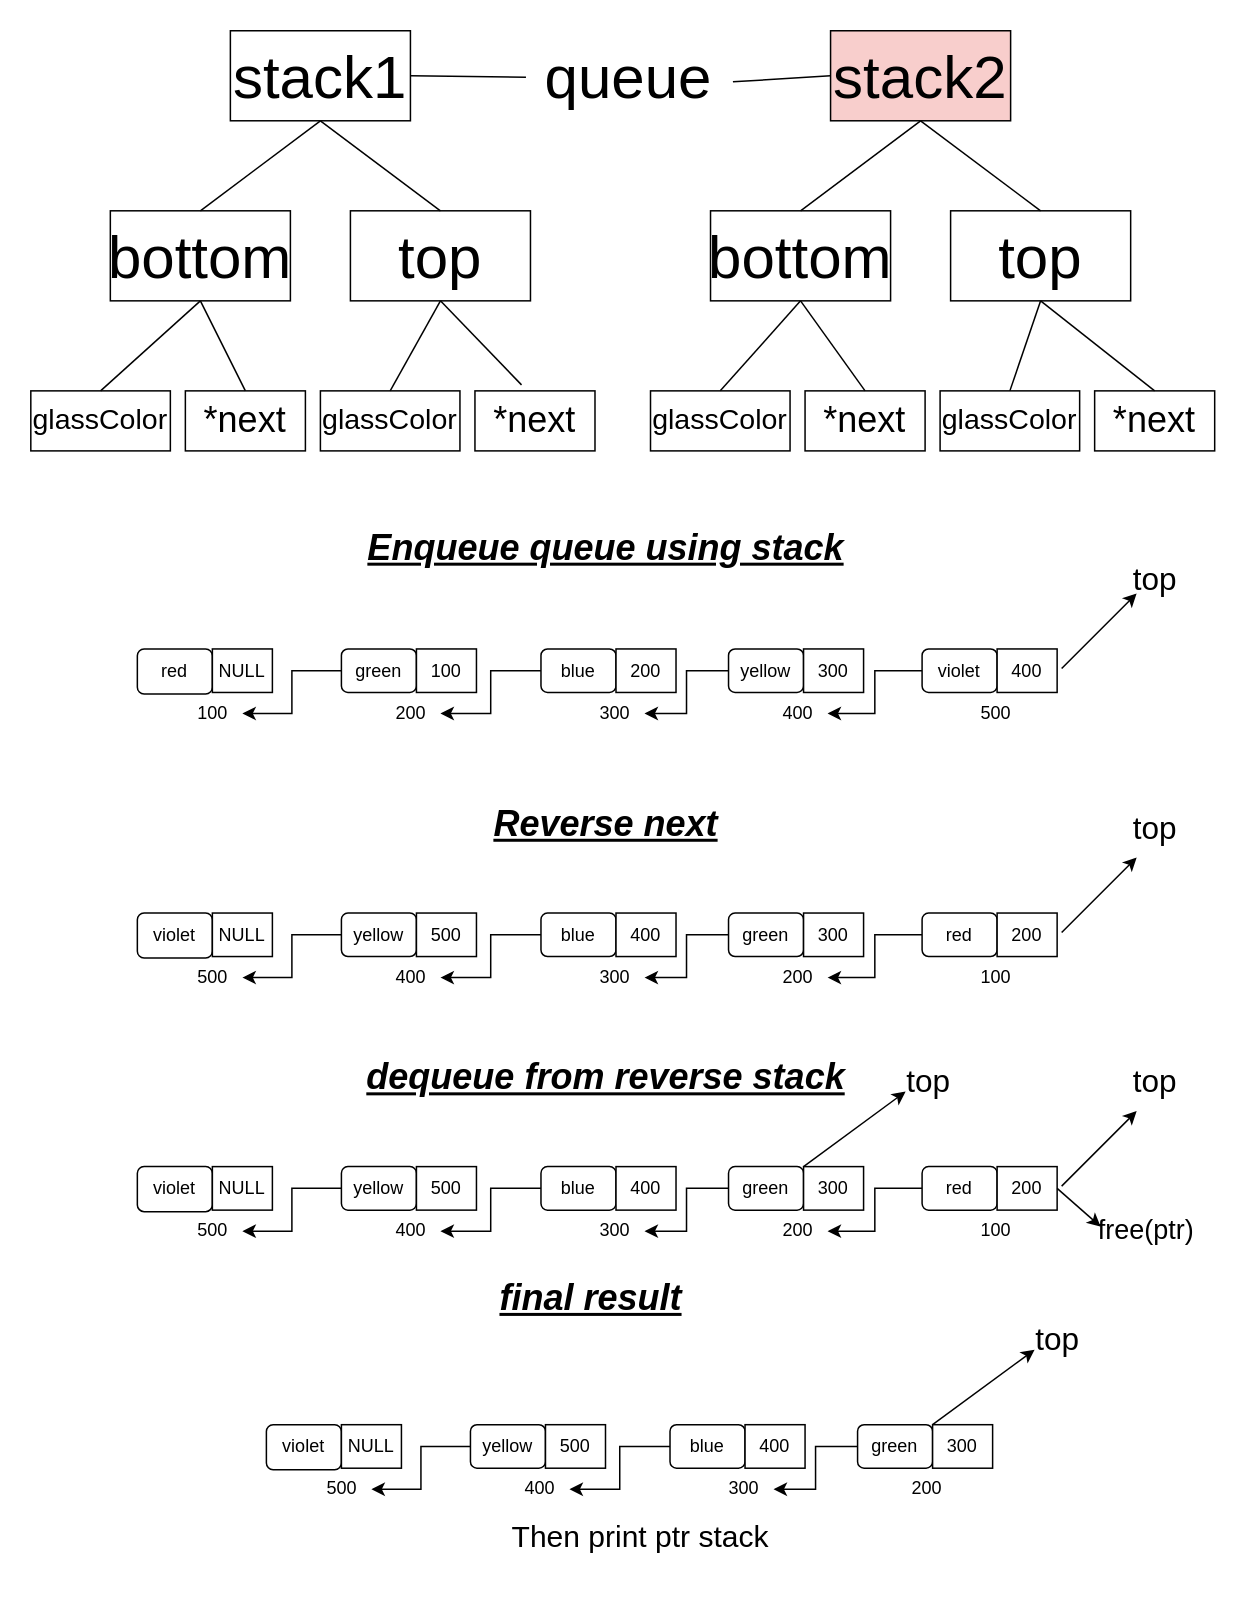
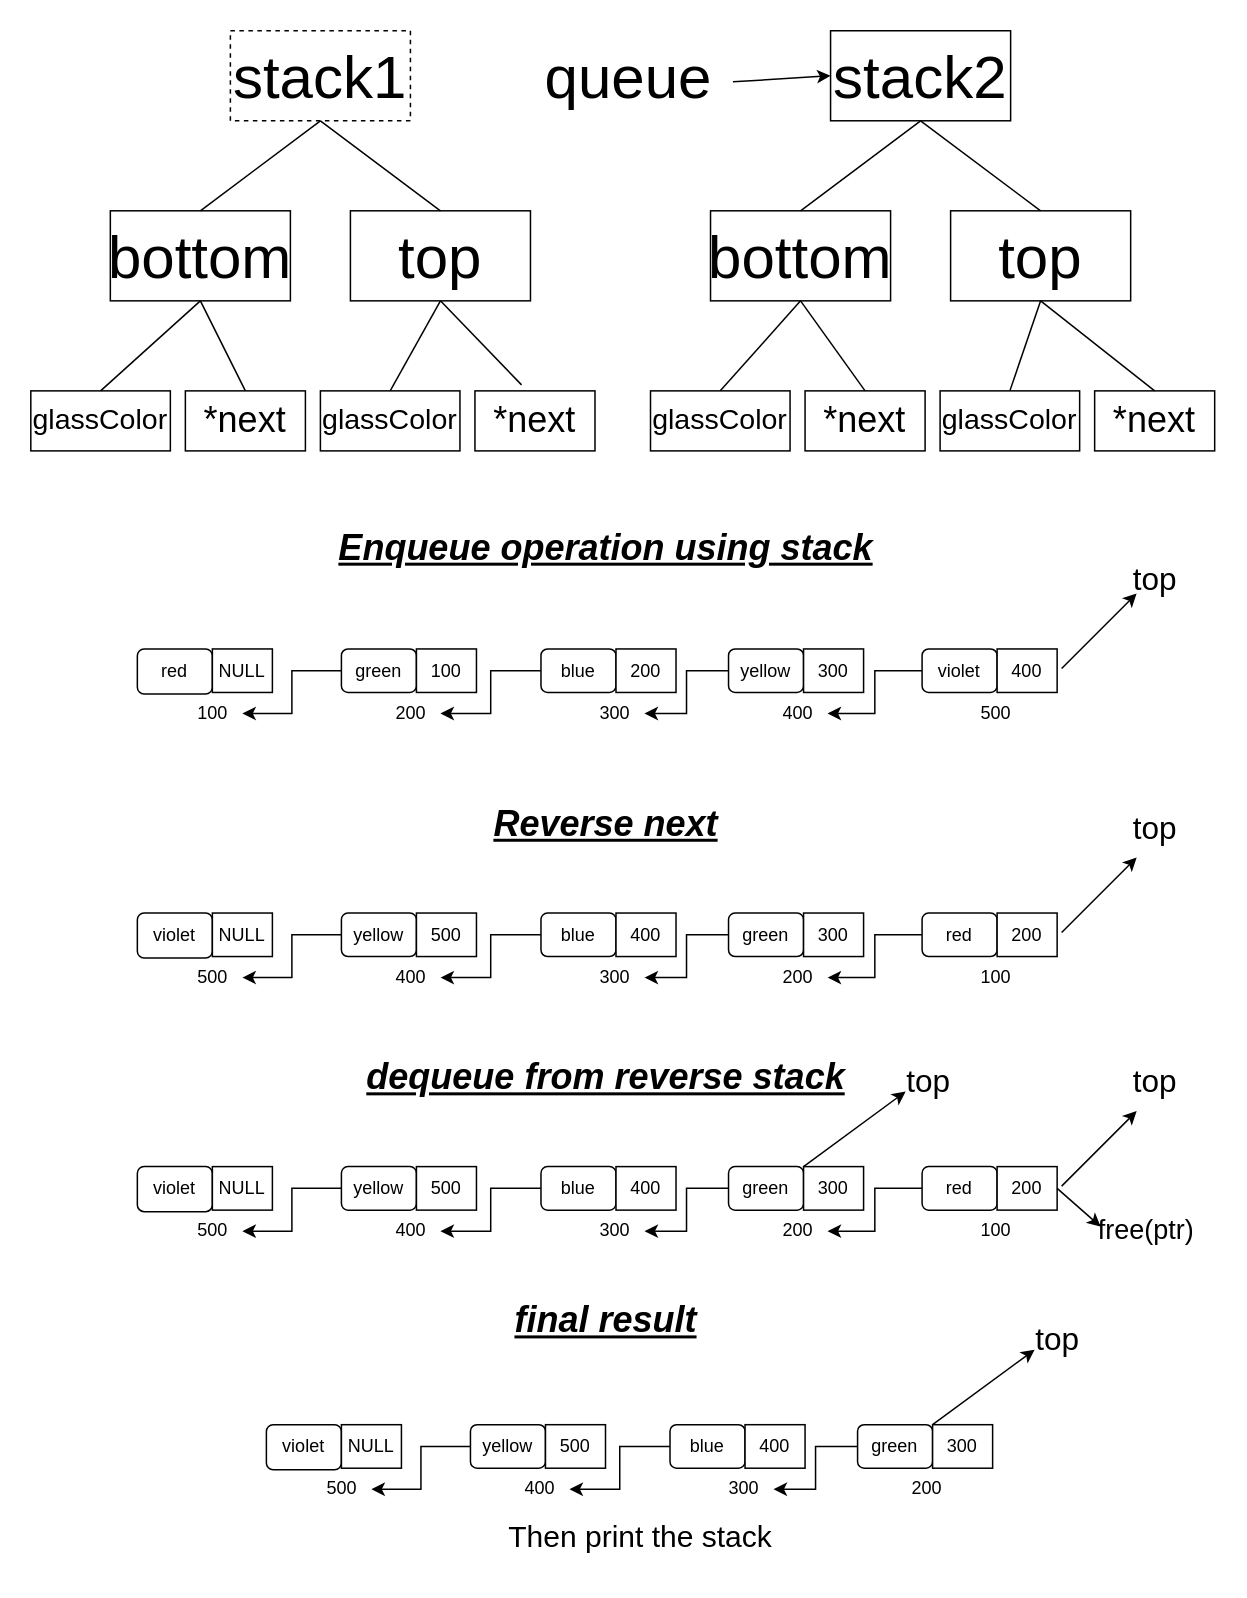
node "stack1": style solid -> dashed
edge "queue" -- "stack2": arrowhead none -> classic
node "stack2": fillcolor #f8cecc -> #ffffff
edge "stack1" -- "queue": removed
node "Enqueue queue using stack": label "Enqueue queue using stack" -> "Enqueue operation using stack"
node "final result": moved (590, 1298) -> (605, 1321)
node "Then print ptr stack": label "Then print ptr stack" -> "Then print the stack"
